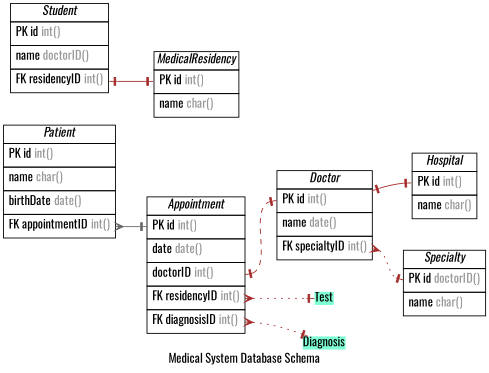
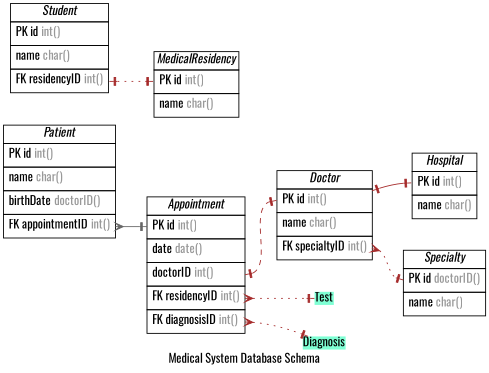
node "Student": text "doctorID()" -> "char()"
edge "Student" -- "MedicalResidency": style bold -> dotted
node "Patient": text "date()" -> "doctorID()"
node "Doctor": text "date()" -> "char()"
